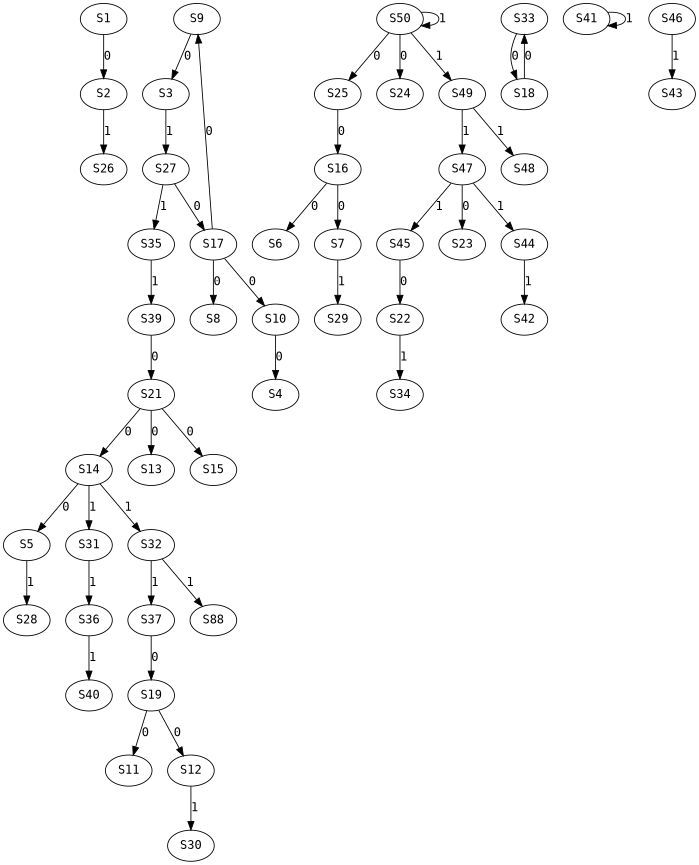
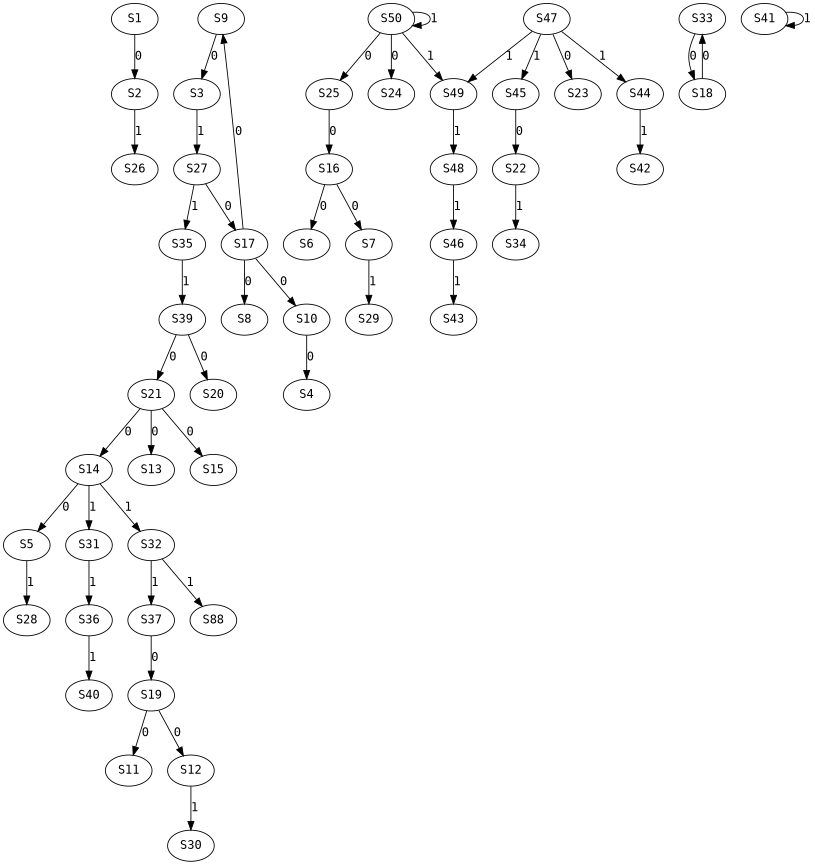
edge "S49" -> "S47": reversed
edge "S48" -> "S46": added, label "1"
node "S20": added
